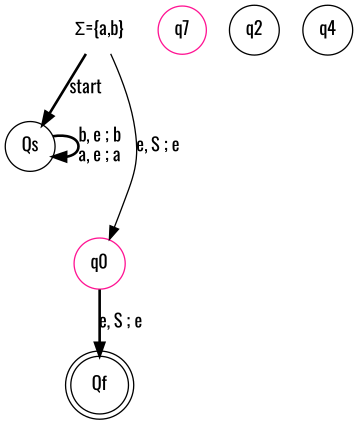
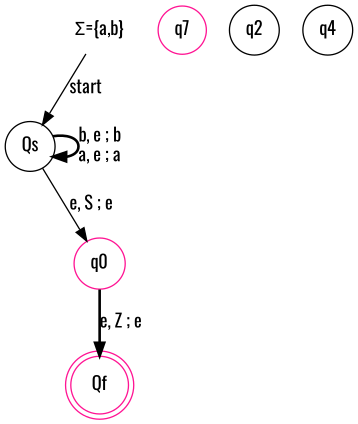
edge "Σ={a,b}" -> "Qs": style bold -> solid
edge "Σ={a,b}" -> "q0": now "Qs" -> "q0"
edge "q0" -> "Qf": label "e, S ; e" -> "e, Z ; e"
node "Qf": color black -> deeppink
